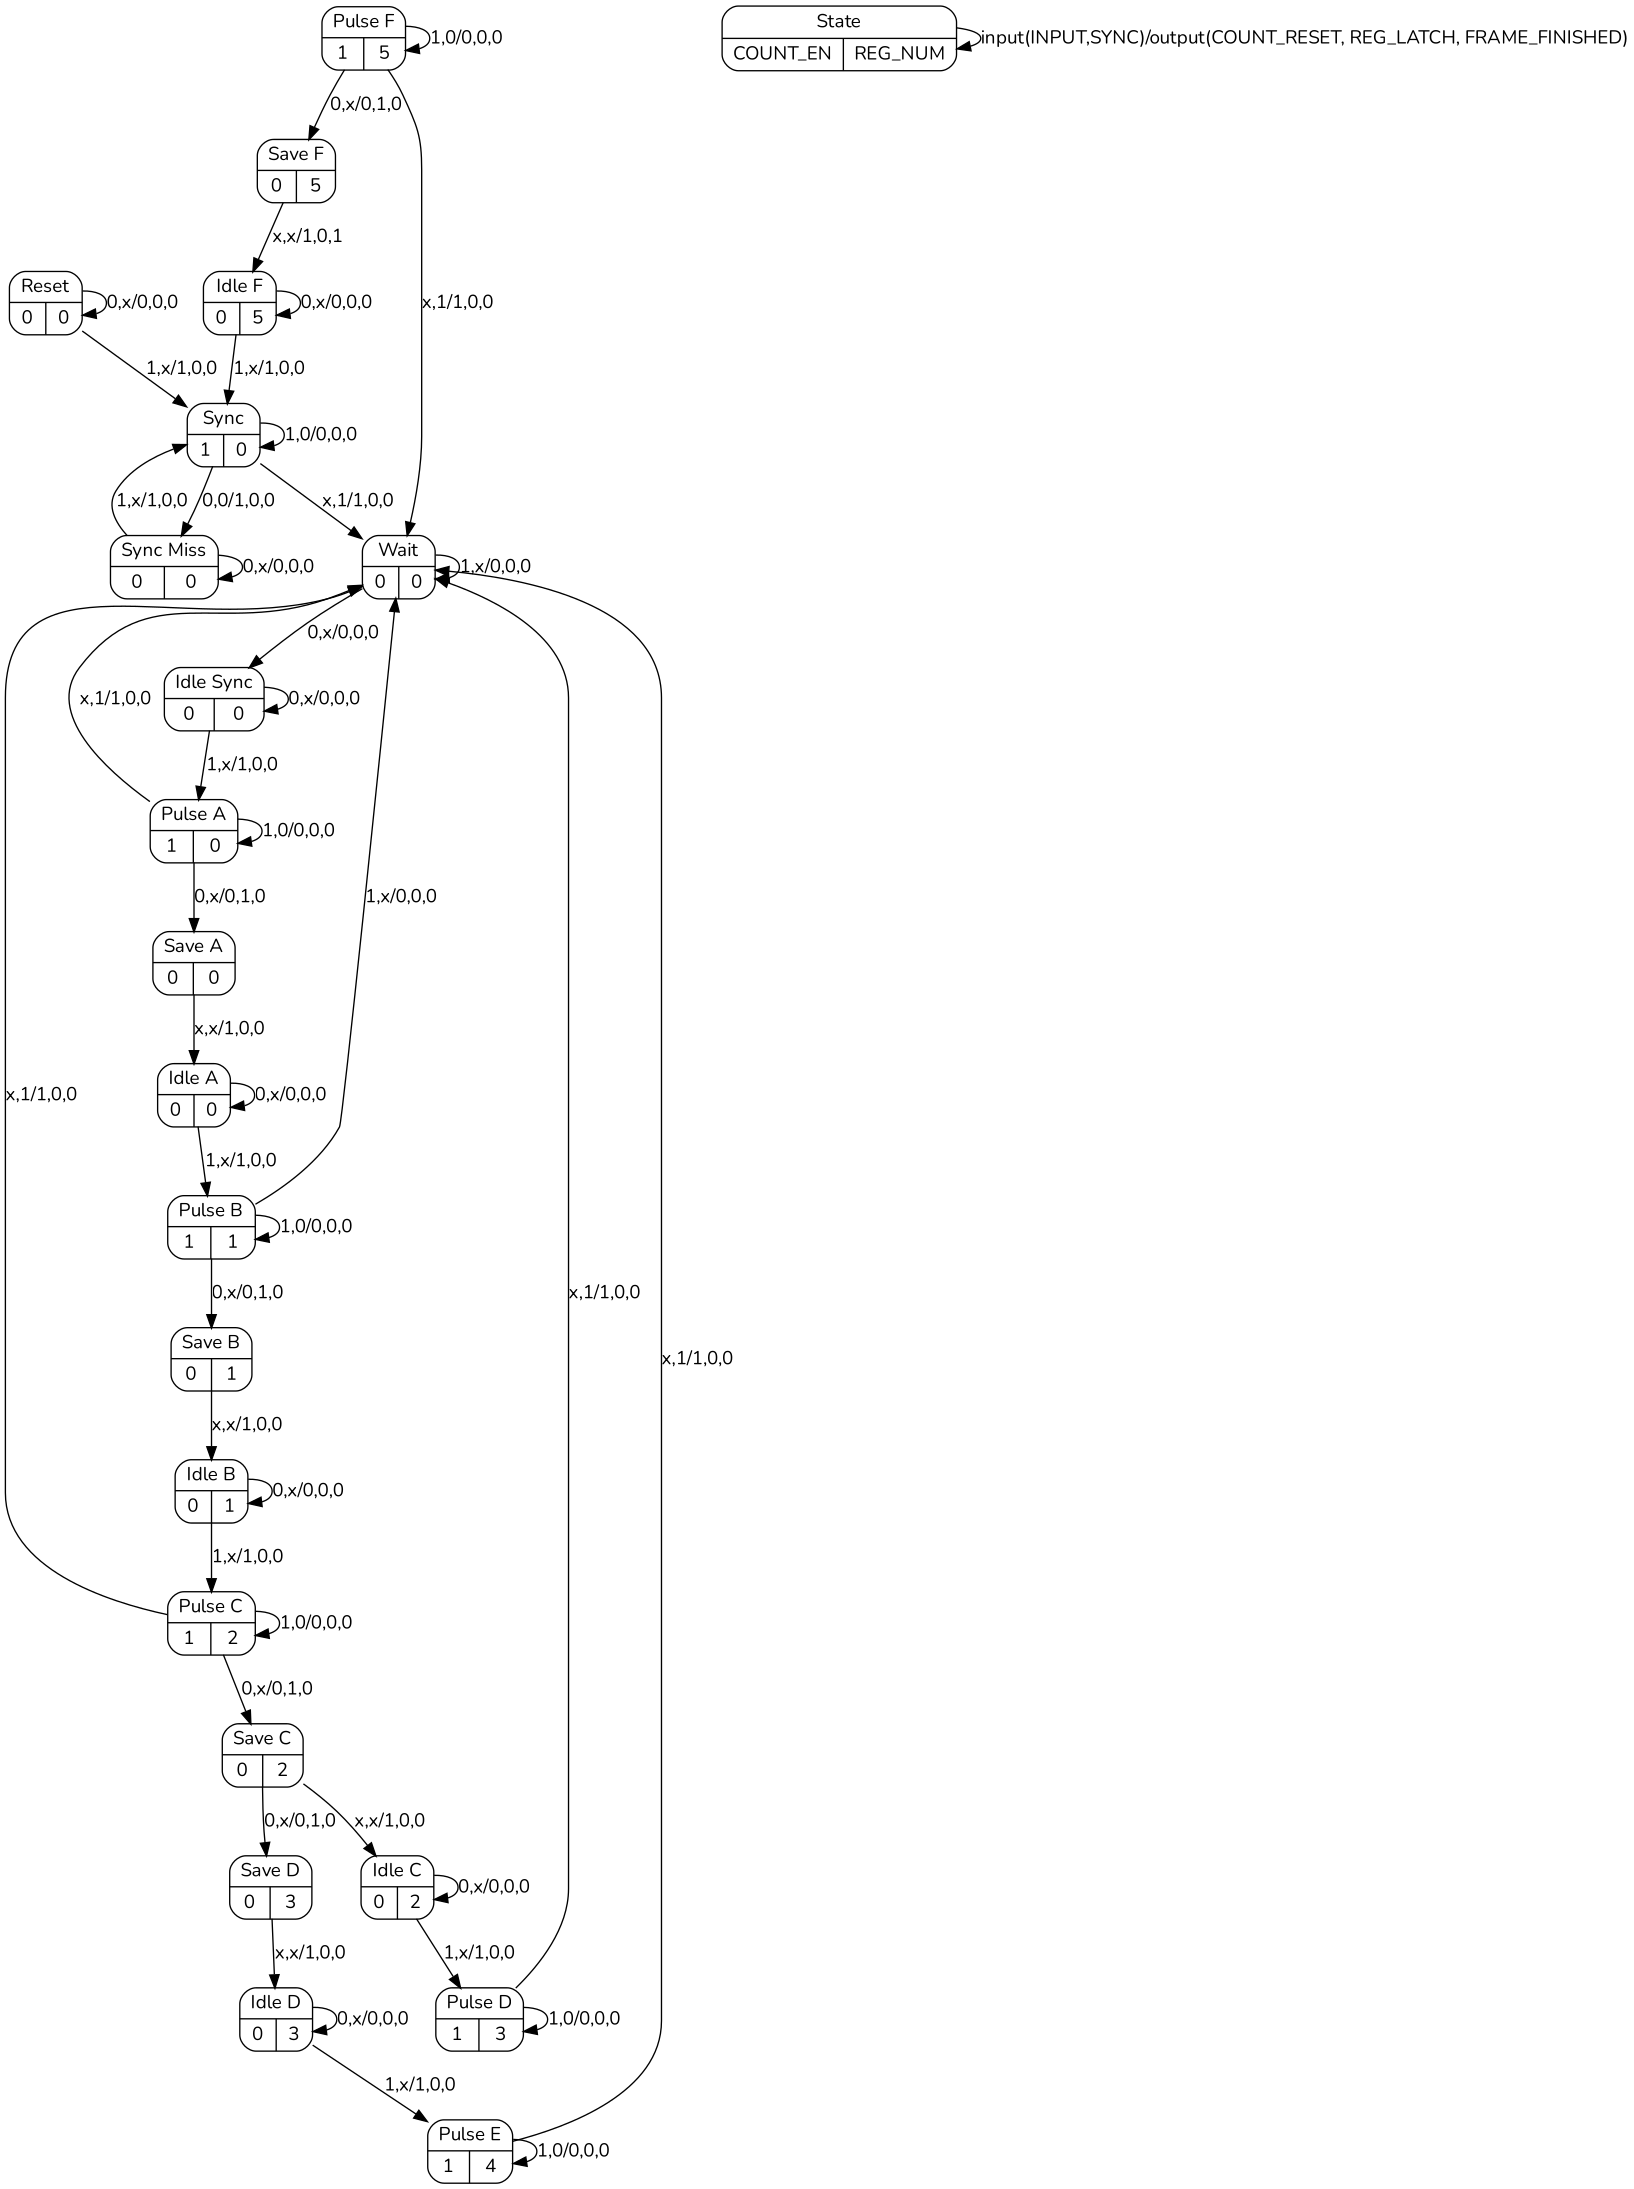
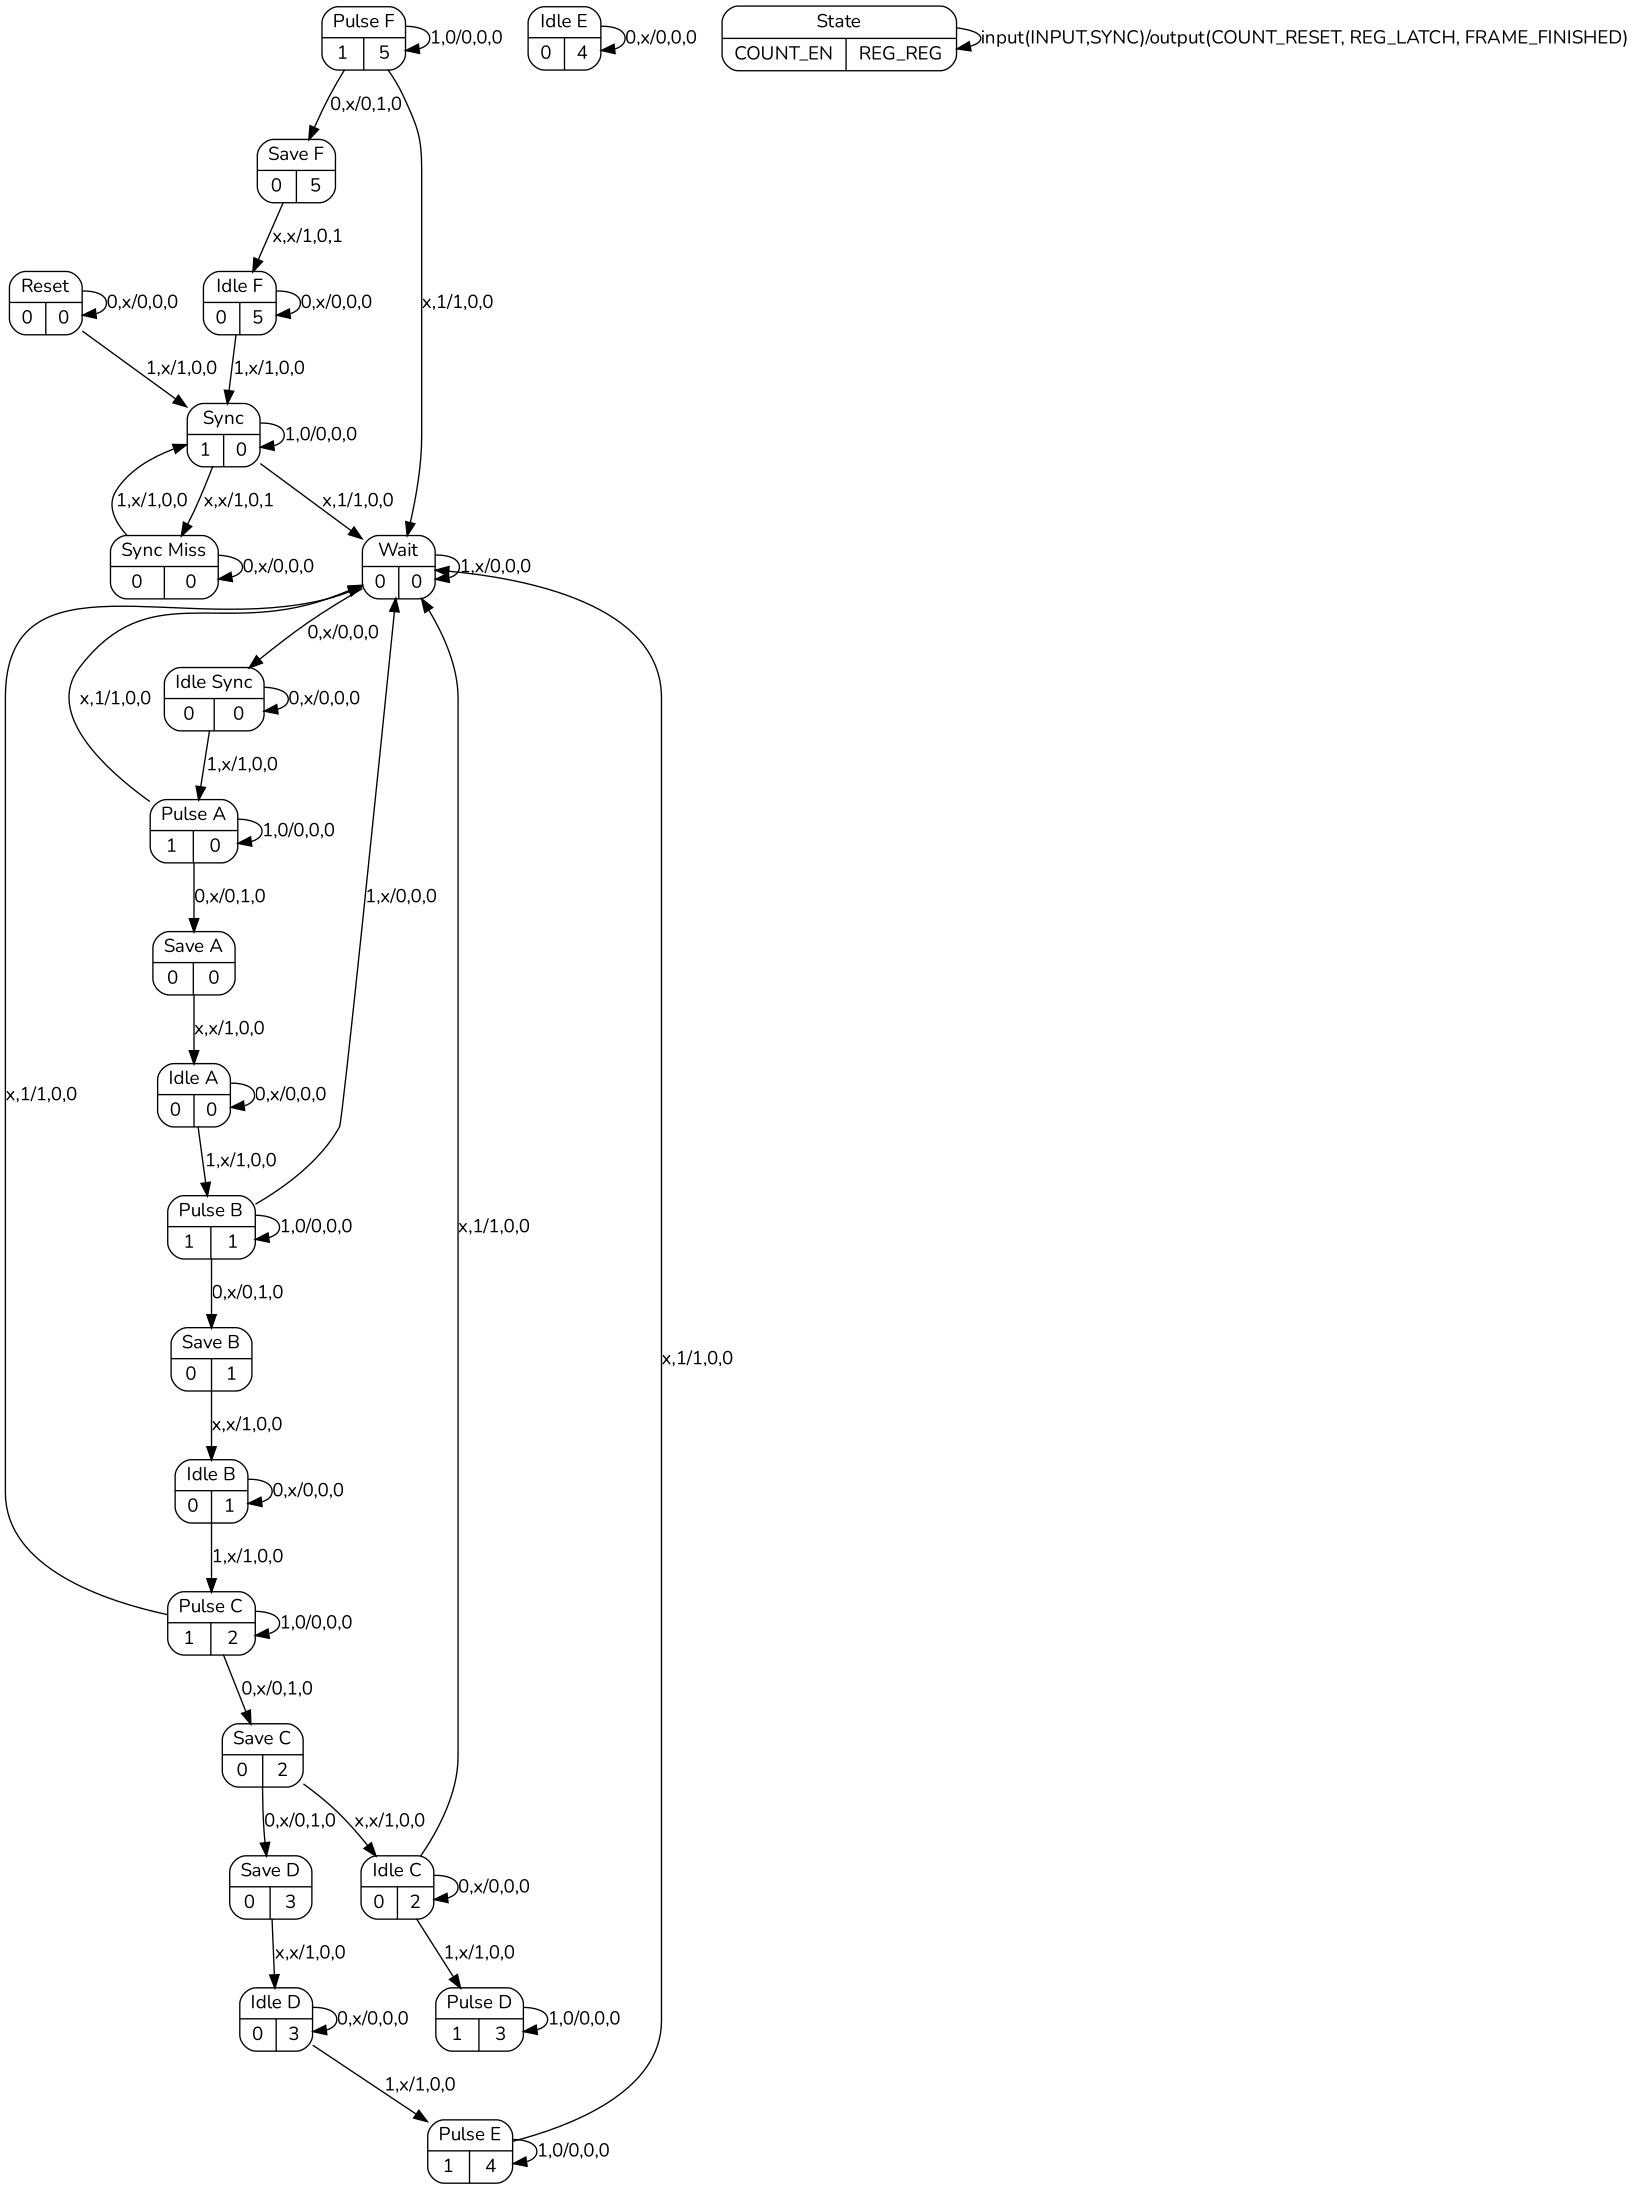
node "Idle E": added
node "State": text "REG_NUM" -> "REG_REG"
edge "Sync" -> "Sync Miss": label "0,0/1,0,0" -> "x,x/1,0,1"
edge "Pulse D" -> "Wait": now "Idle C" -> "Wait"
